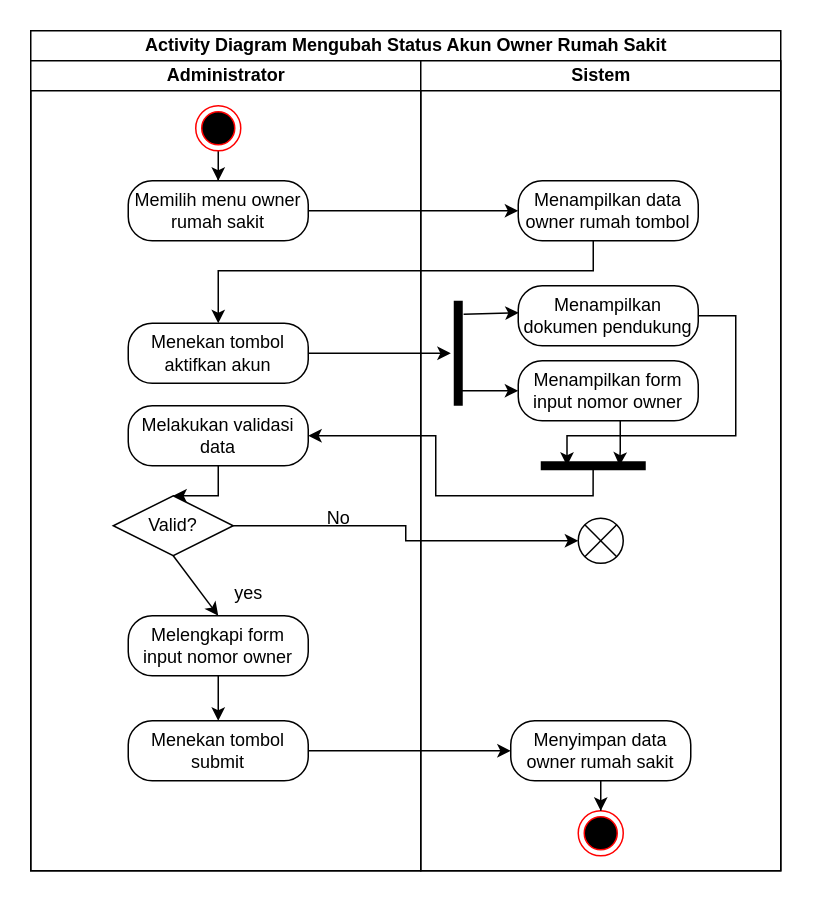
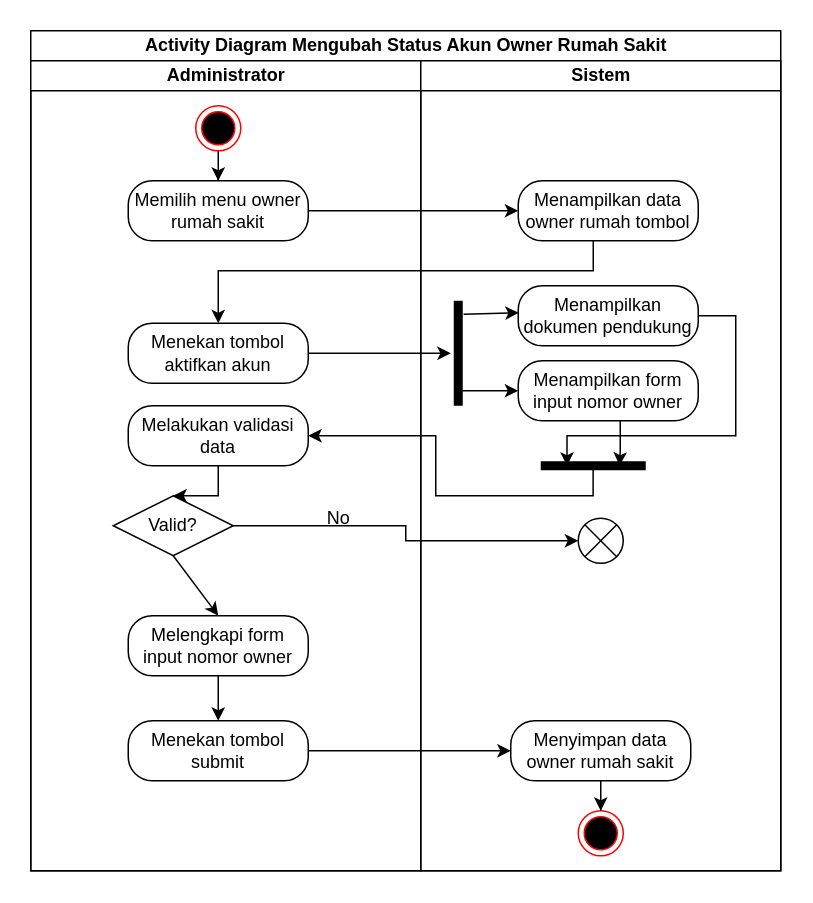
node "yes": removed
